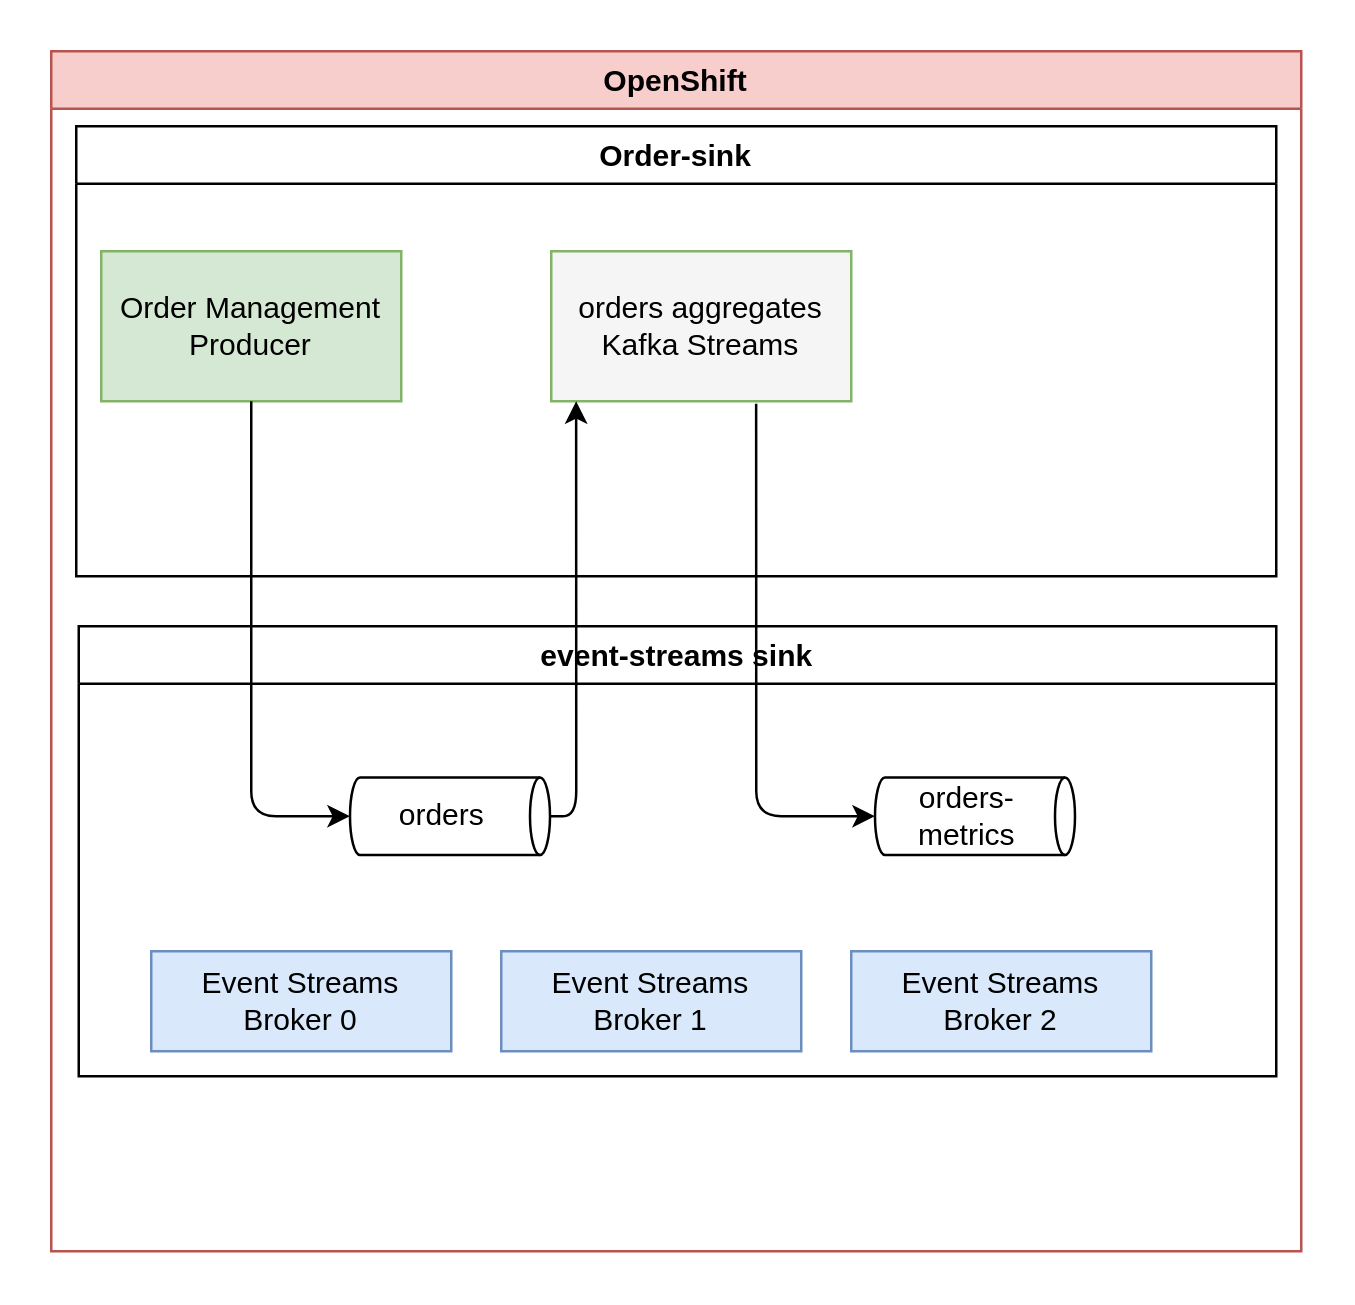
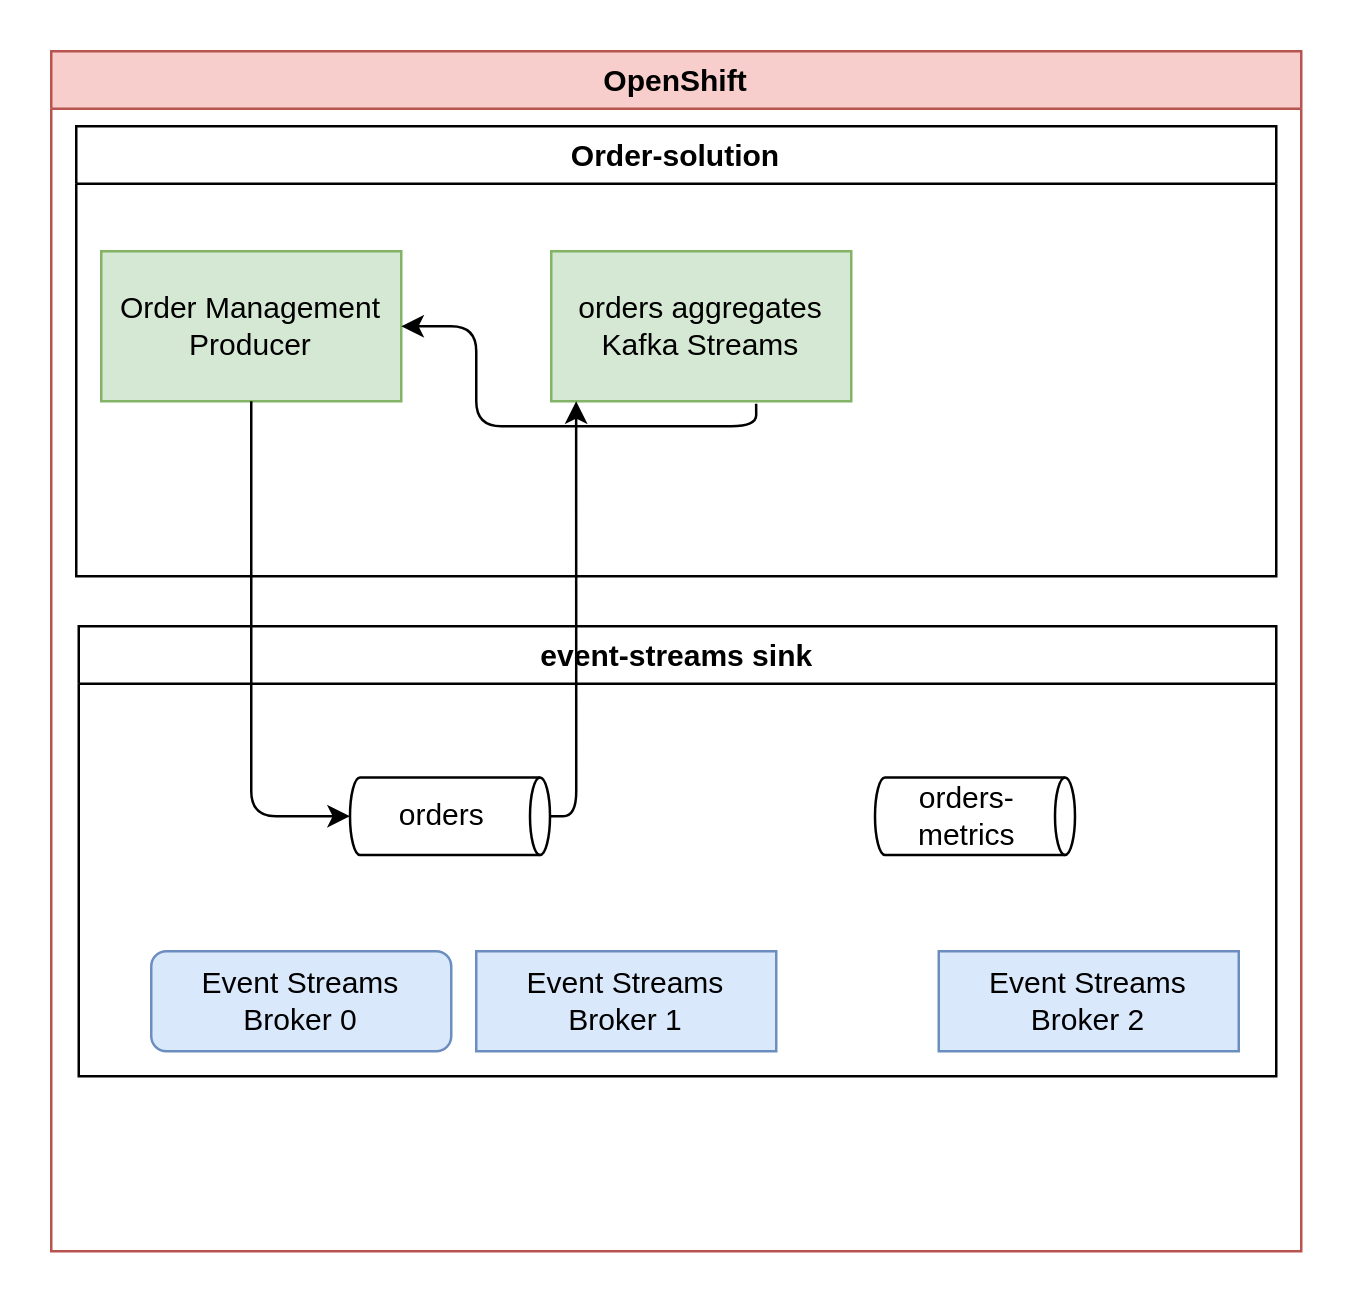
node "Order-sink": label "Order-sink" -> "Order-solution"
node "orders aggregates Kafka Streams": fillcolor #f5f5f5 -> #d5e8d4
edge "orders aggregates Kafka Streams" -> "orders-metrics": now "orders aggregates Kafka Streams" -> "Order Management Producer"
node "Event Streams Broker 0": shape rectangle -> rounded rectangle
node "Event Streams Broker 1": moved (651, 1001) -> (626, 1001)
node "Event Streams Broker 2": moved (1001, 1001) -> (1089, 1001)
